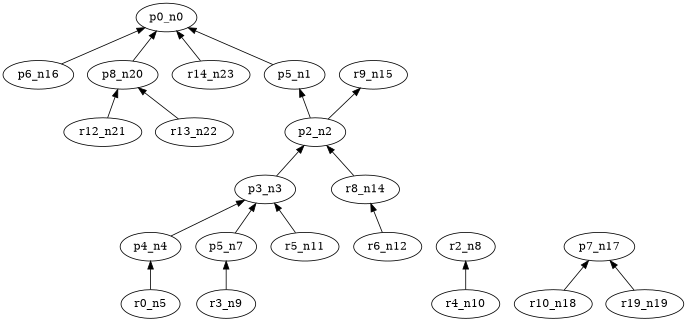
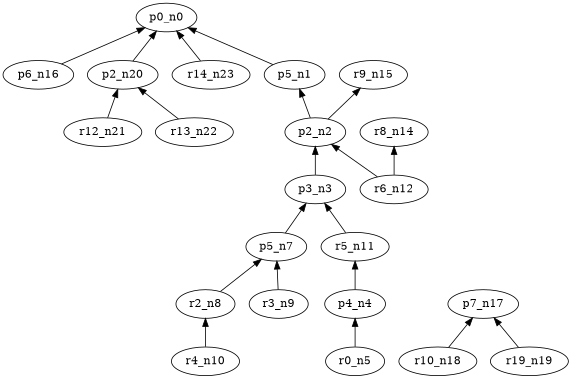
node "p8_n20": label "p8_n20" -> "p2_n20"
edge "r8_n14" -> "p2_n2": now "r6_n12" -> "p2_n2"
edge "p4_n4" -> "p3_n3": now "p4_n4" -> "r5_n11"
edge "r2_n8" -> "p5_n7": added
